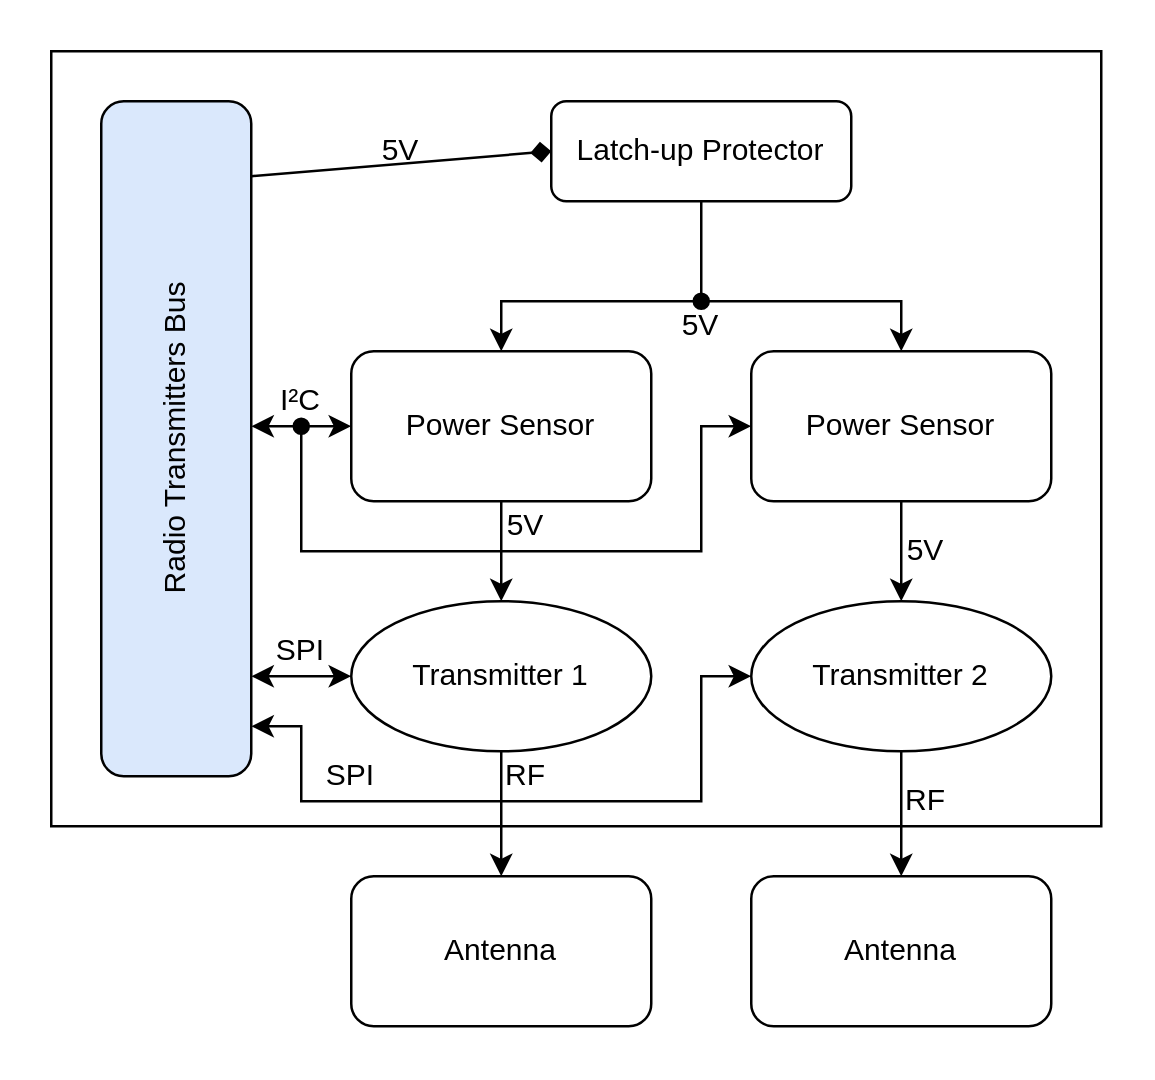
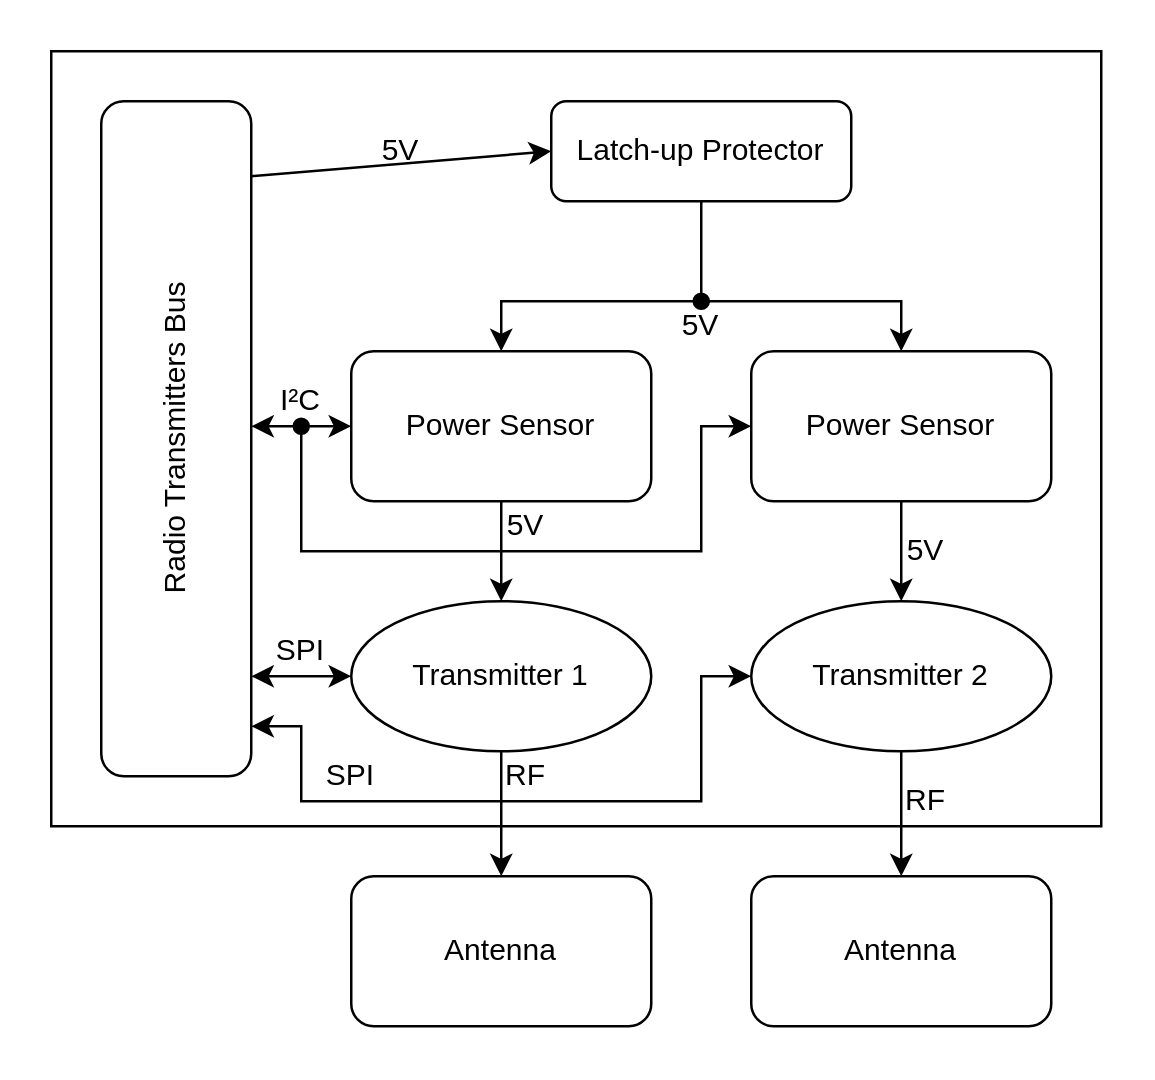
edge "Radio Transmitters Bus" -> "Latch-up Protector": arrowhead diamond -> classic
node "Radio Transmitters Bus": fillcolor #dae8fc -> #ffffff
